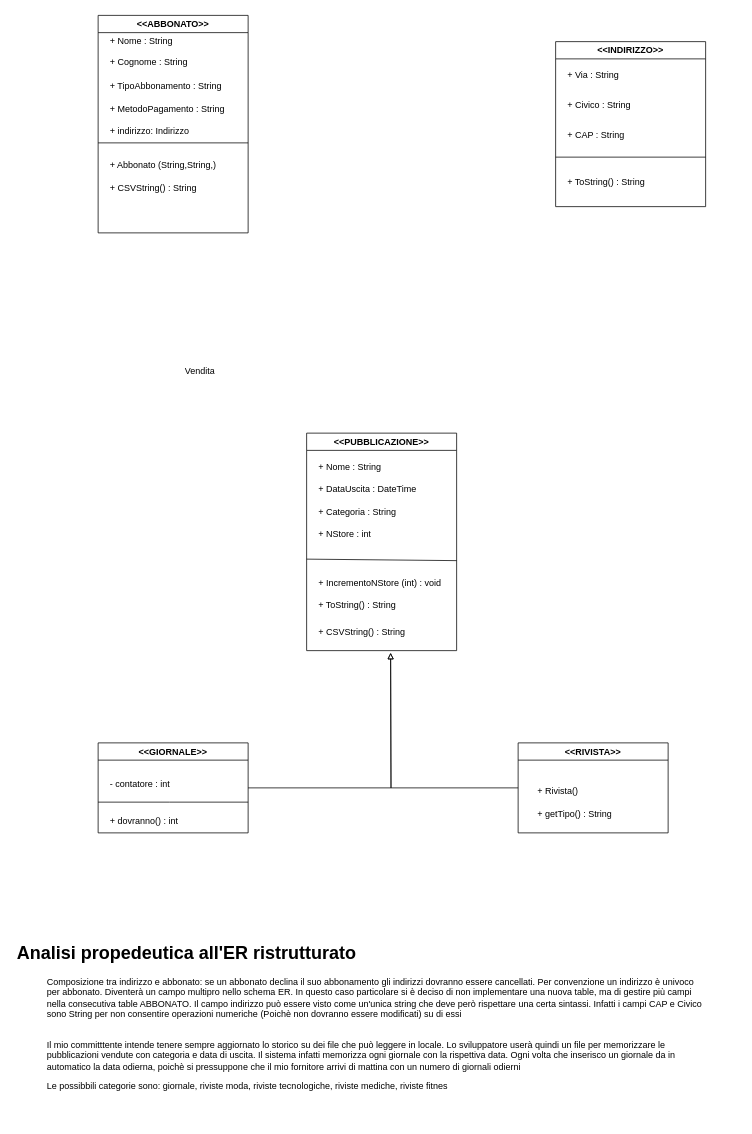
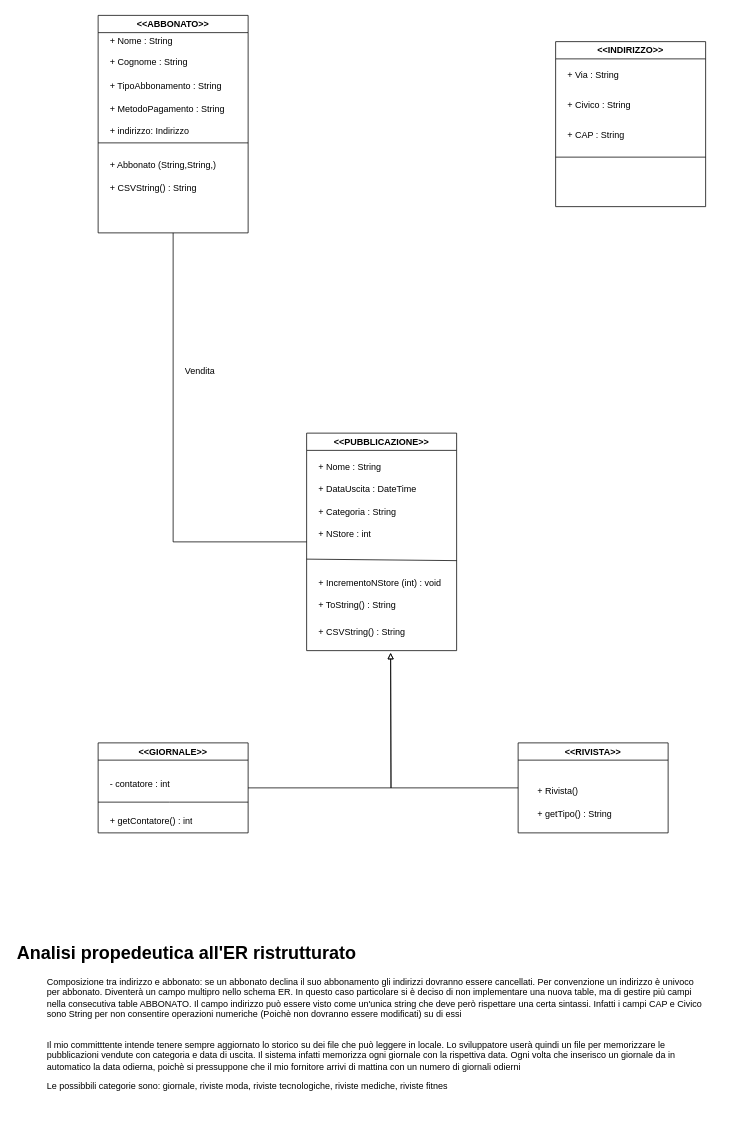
node "+ ToString() : String": removed
edge "<<ABBONATO>>" -- "<<PUBBLICAZIONE>>": added
node "+ dovranno() : int": label "+ dovranno() : int" -> "+ getContatore() : int"
